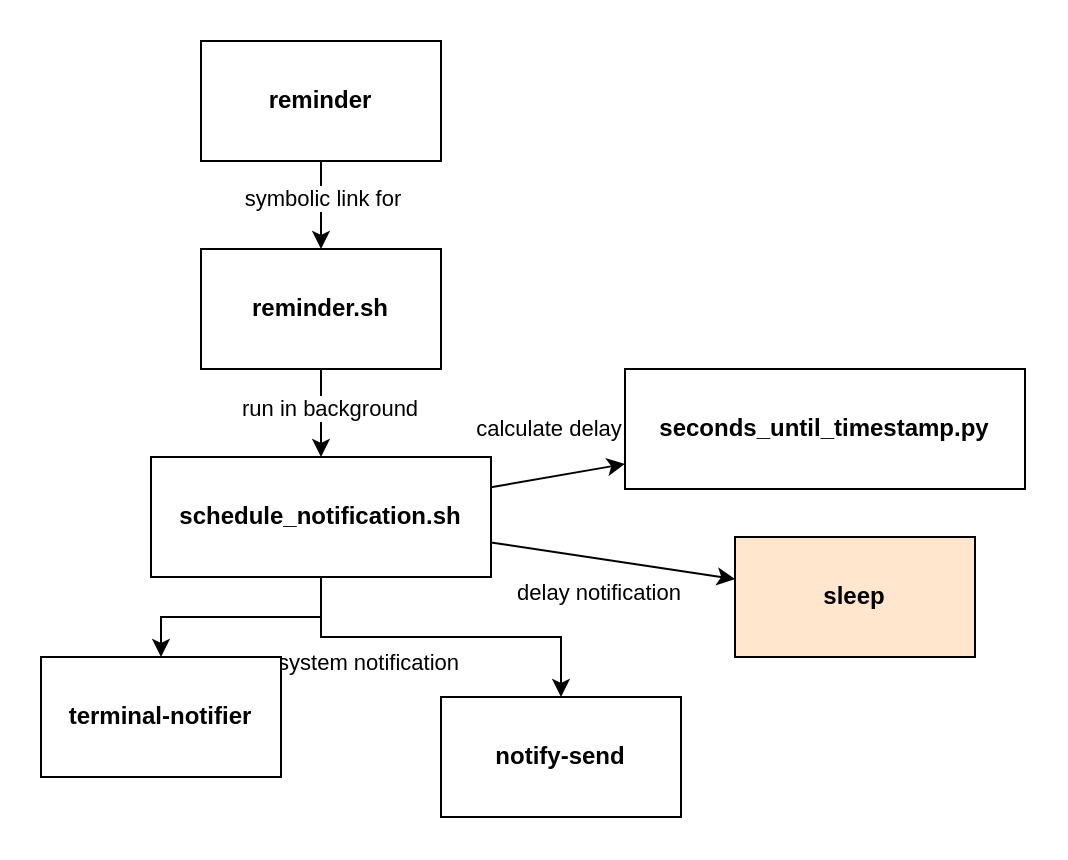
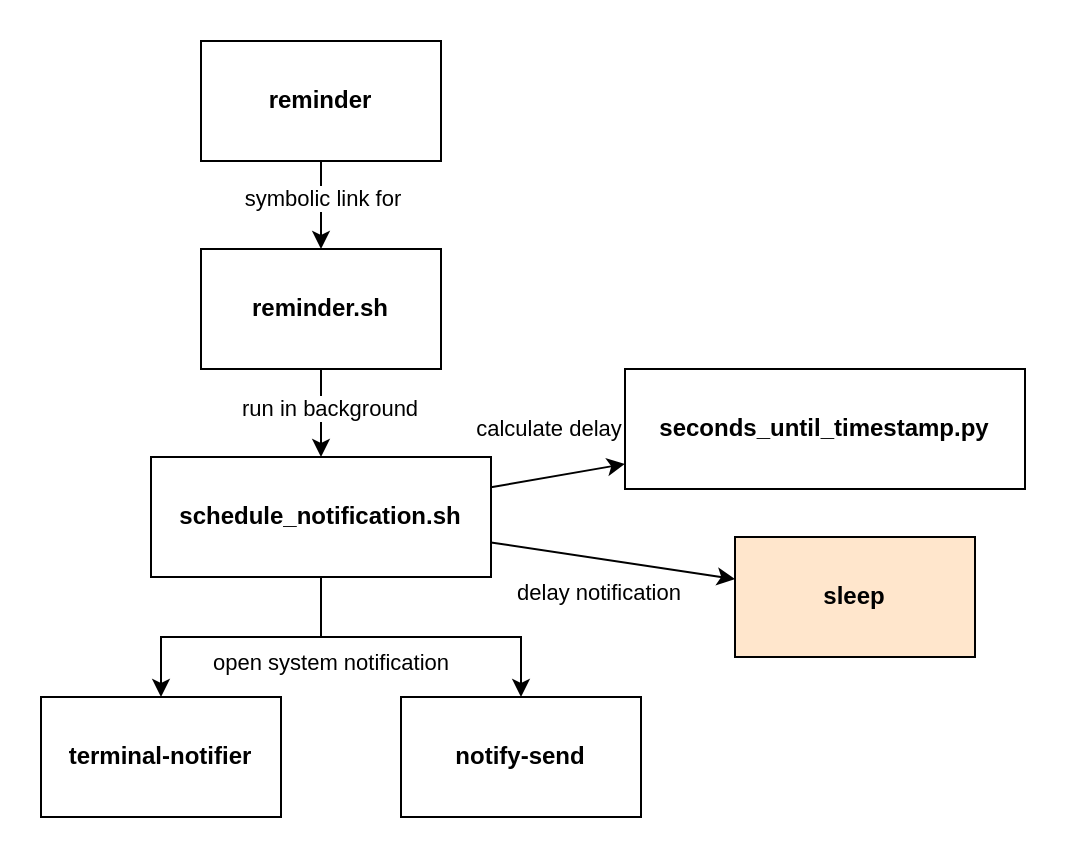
node "terminal-notifier": moved (161, 717) -> (161, 757)
node "notify-send": moved (561, 757) -> (521, 757)
